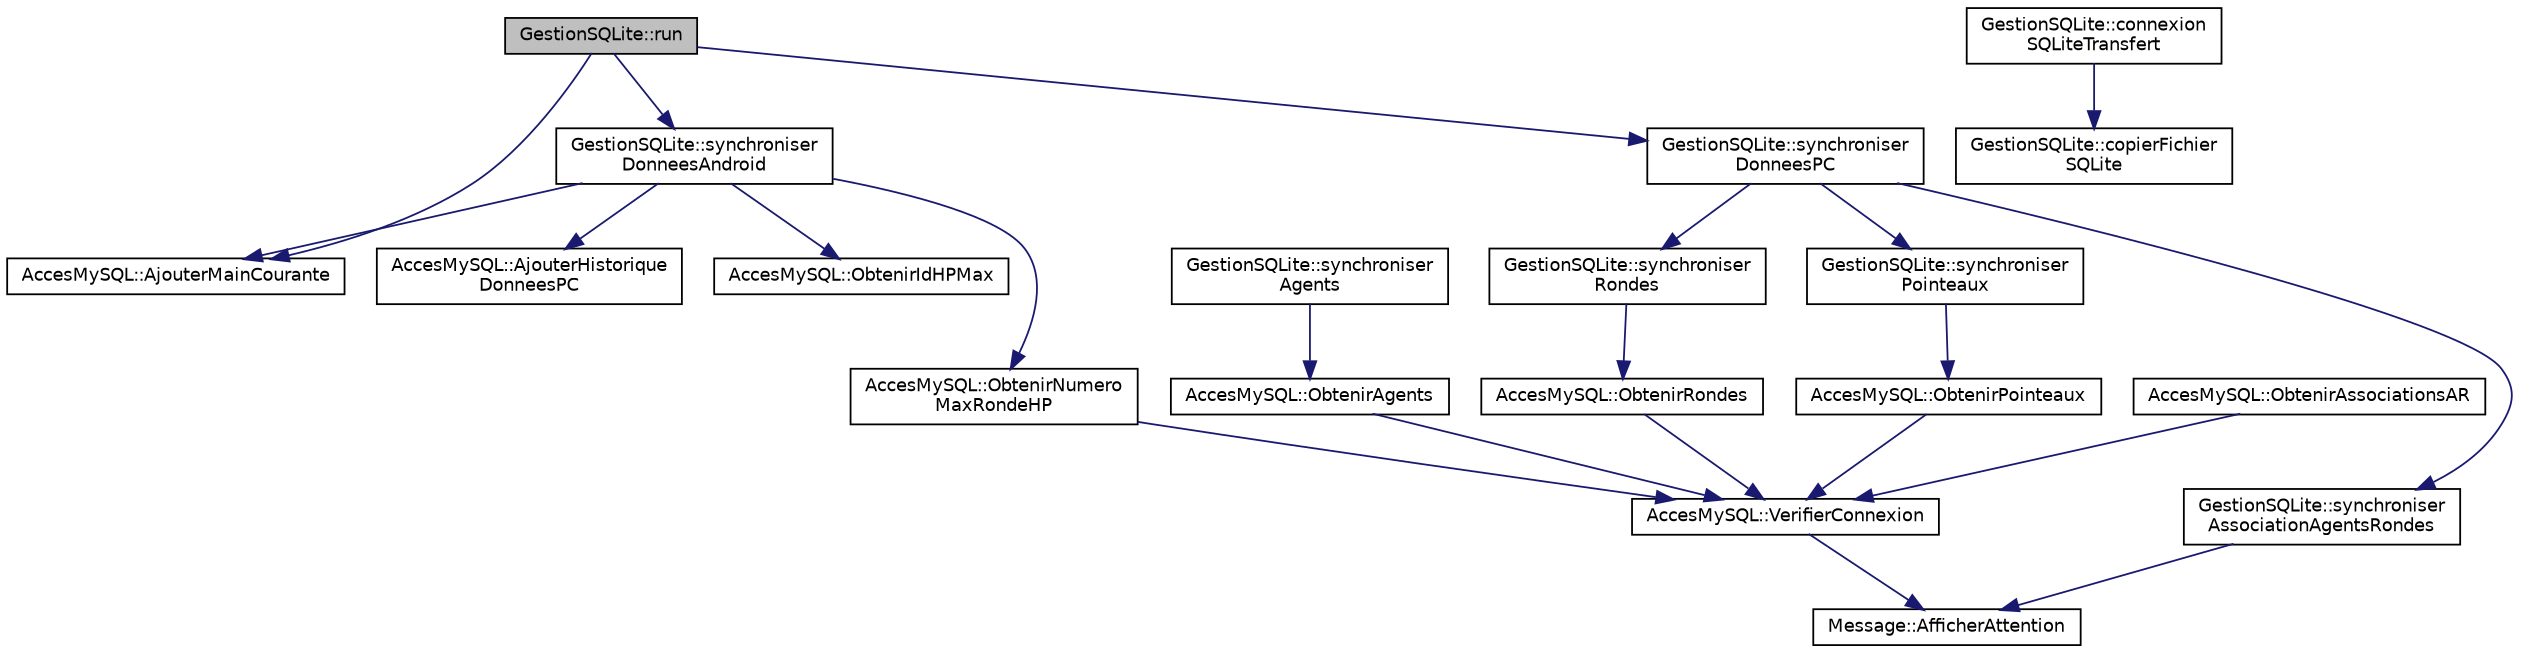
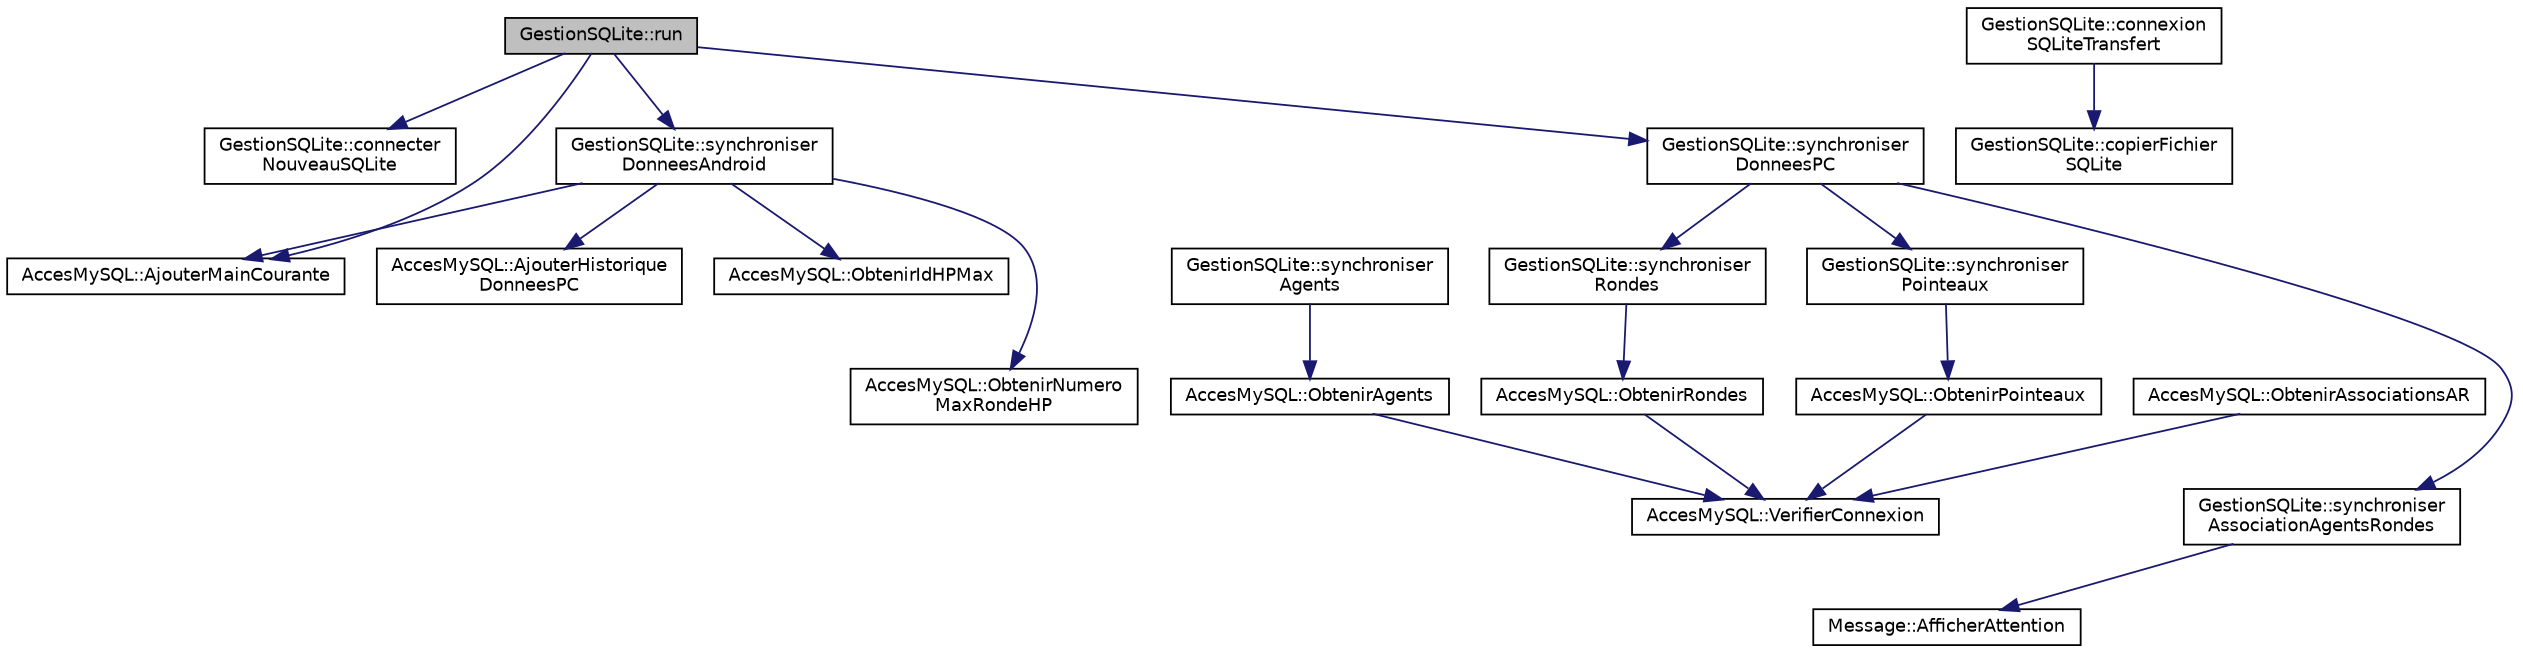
node "GestionSQLite::connecter NouveauSQLite": added
edge "AccesMySQL::ObtenirNumero MaxRondeHP" -> "AccesMySQL::VerifierConnexion": removed
edge "AccesMySQL::VerifierConnexion" -> "Message::AfficherAttention": removed
